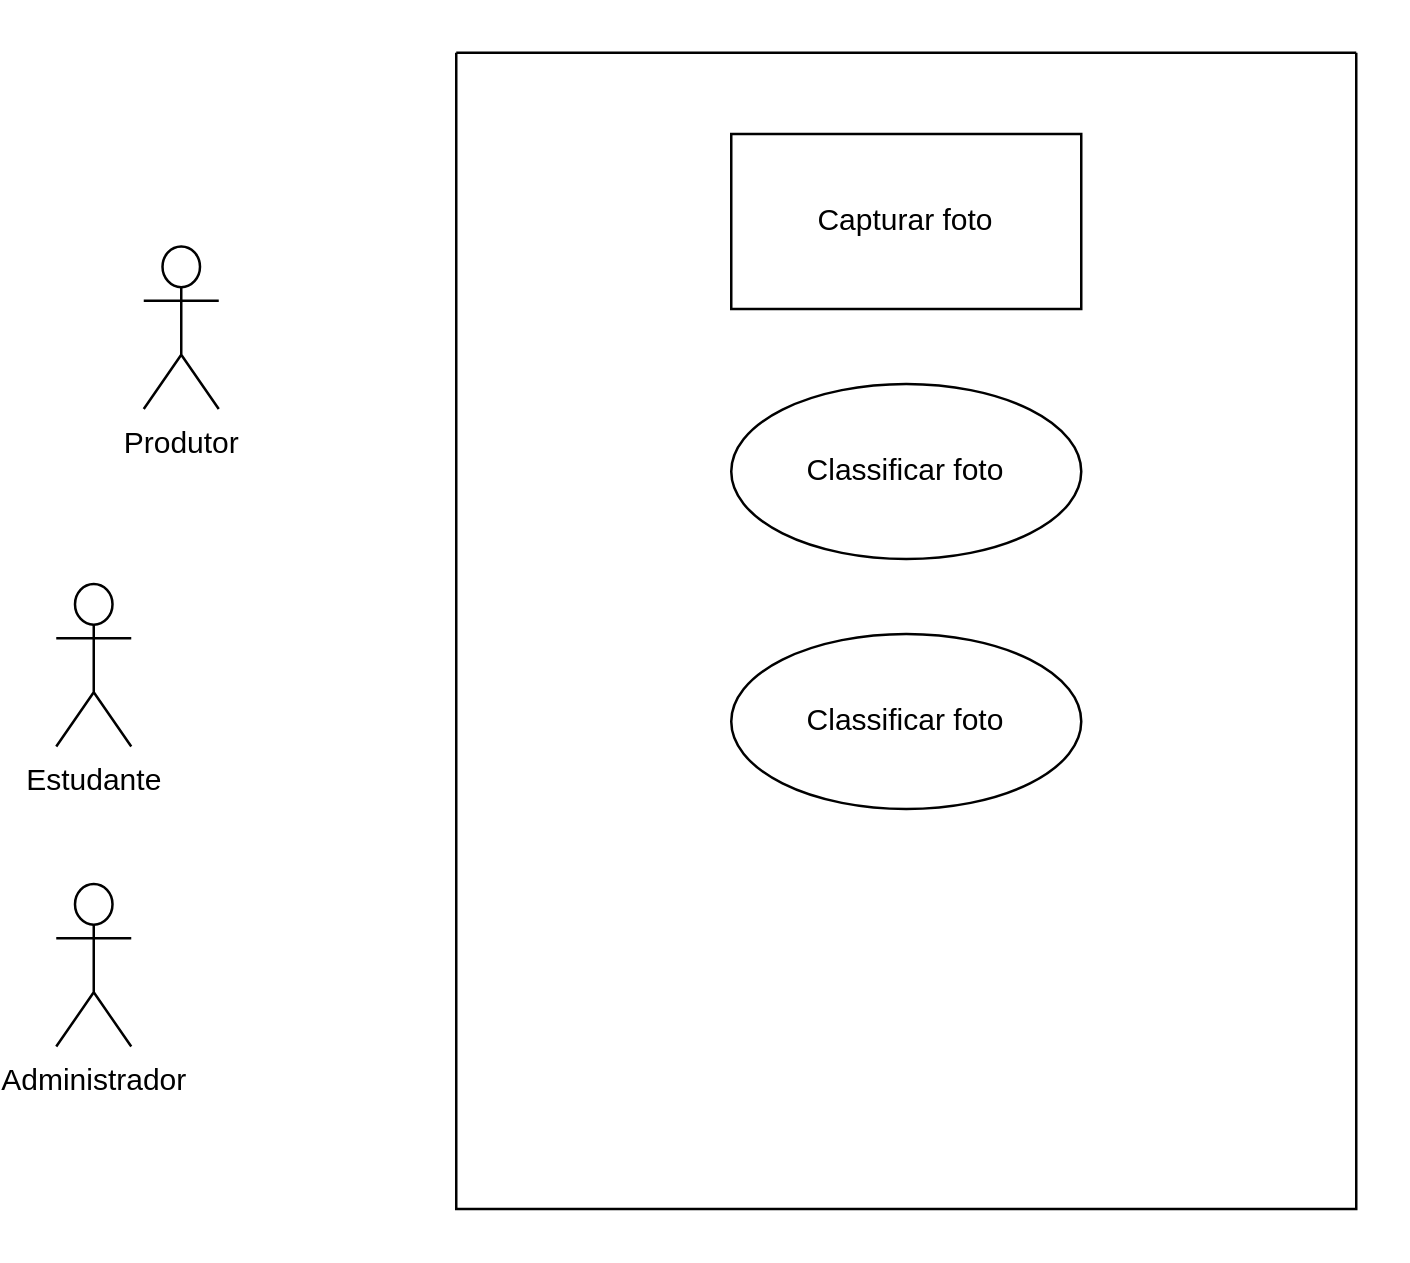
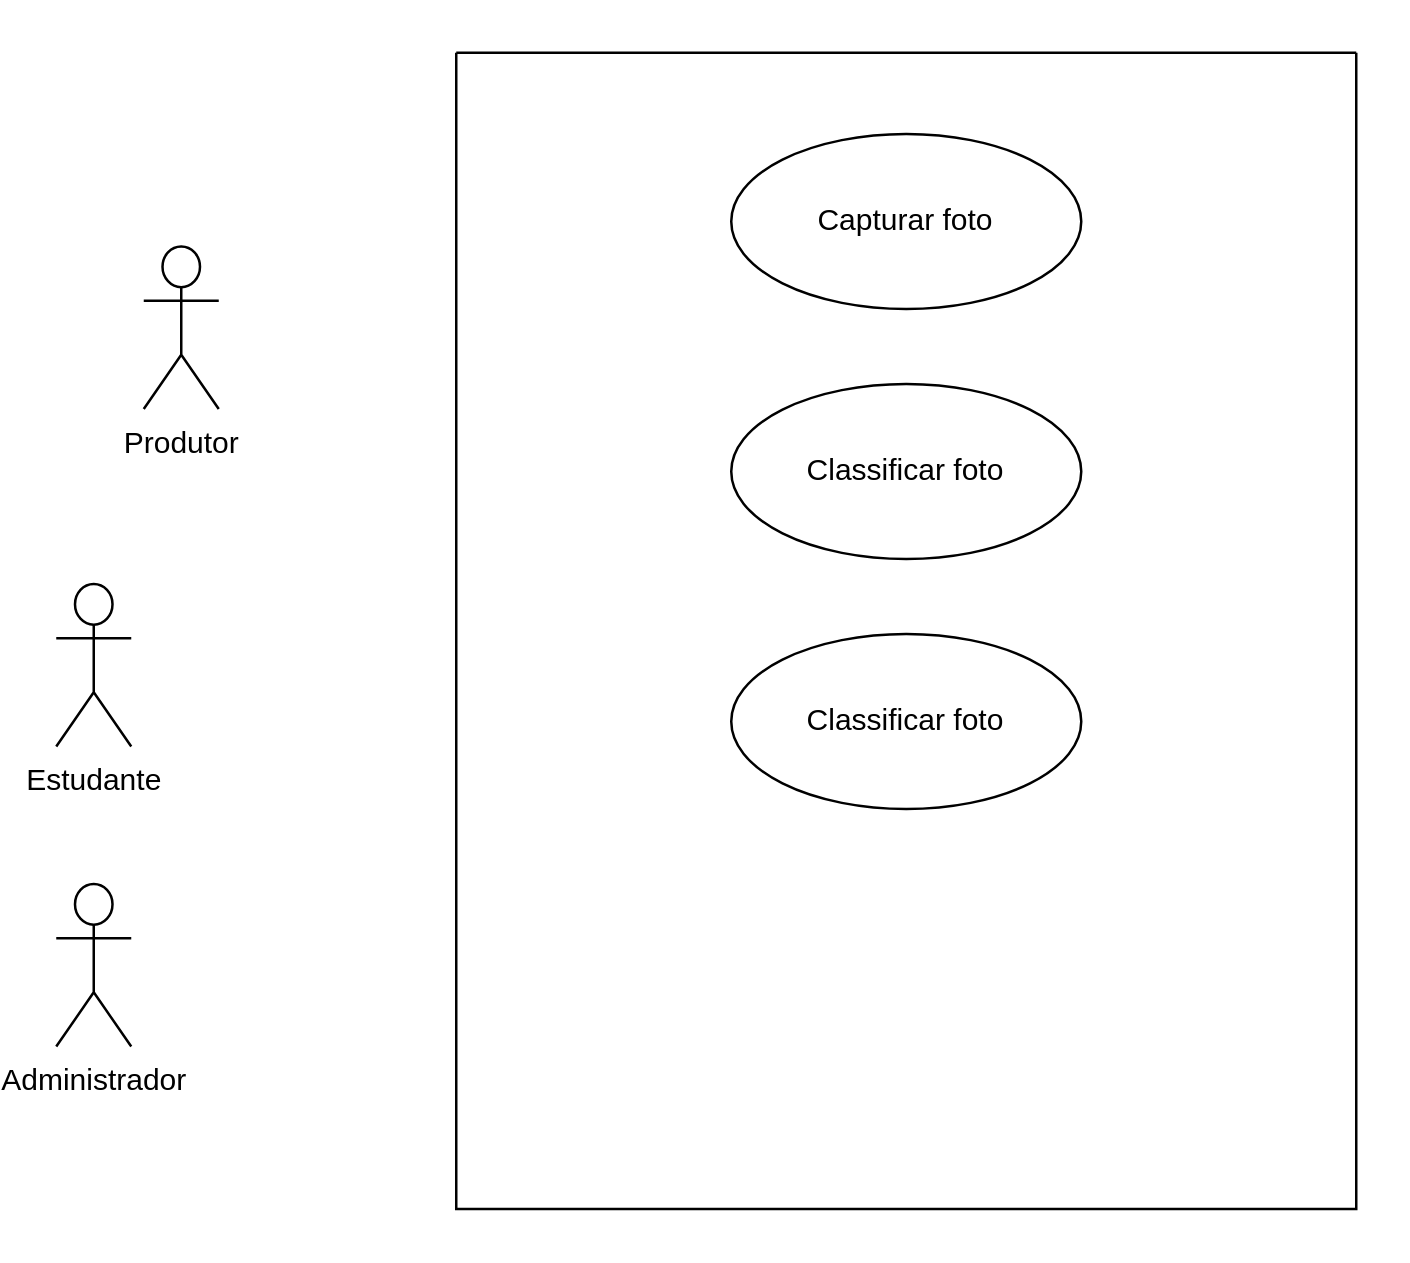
node "Capturar foto": shape rectangle -> ellipse
